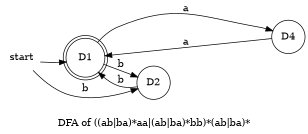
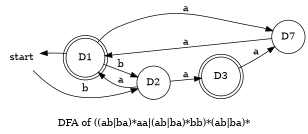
node "D4": label "D4" -> "D7"
edge "start" -> "D1": reversed
node "D3": added
edge "D2" -> "D1": label "b" -> "a"
